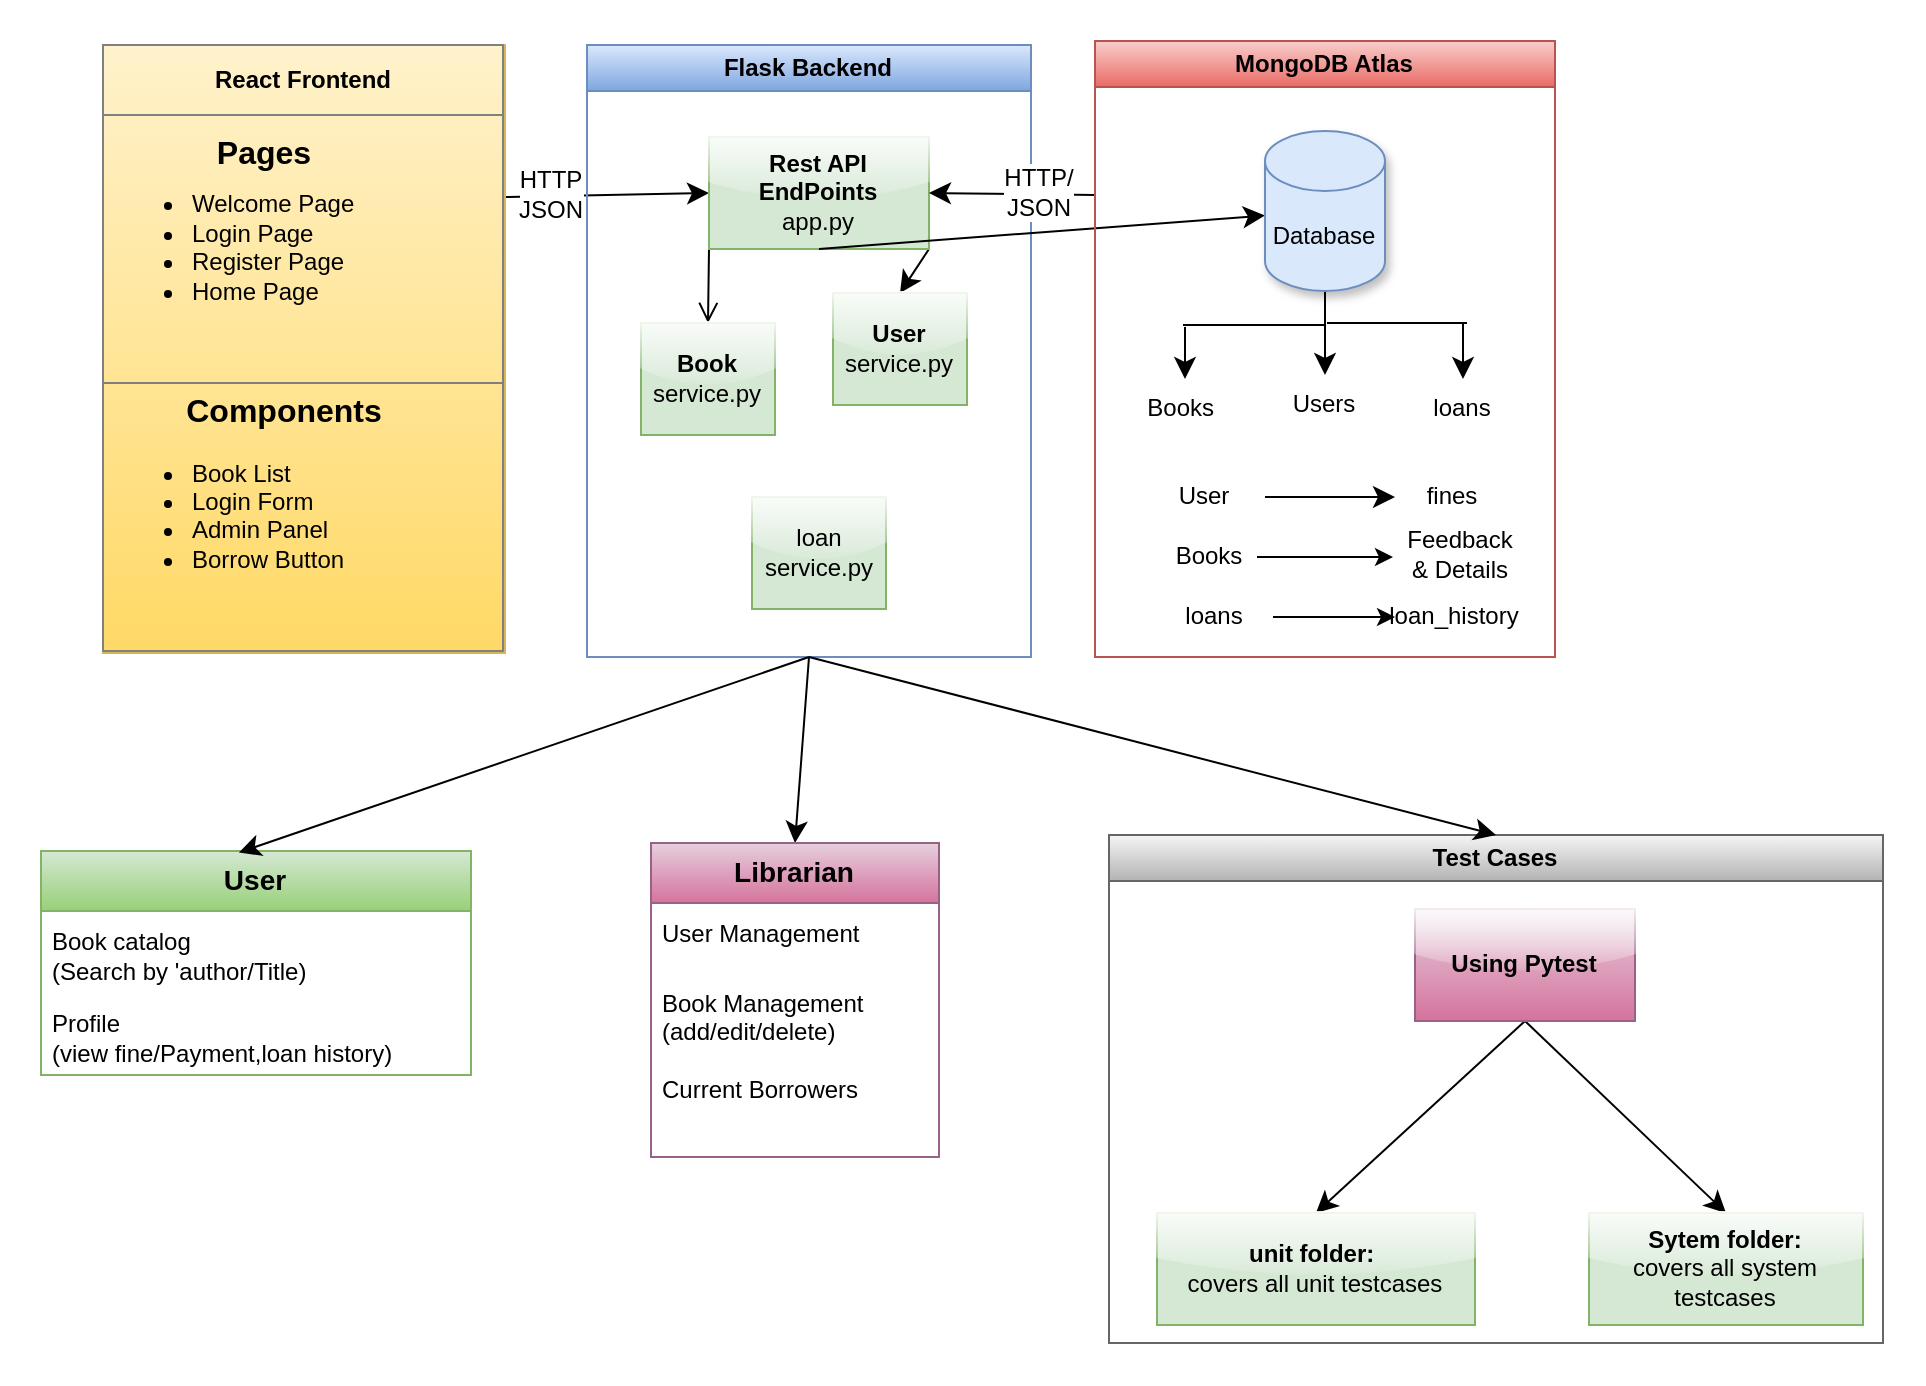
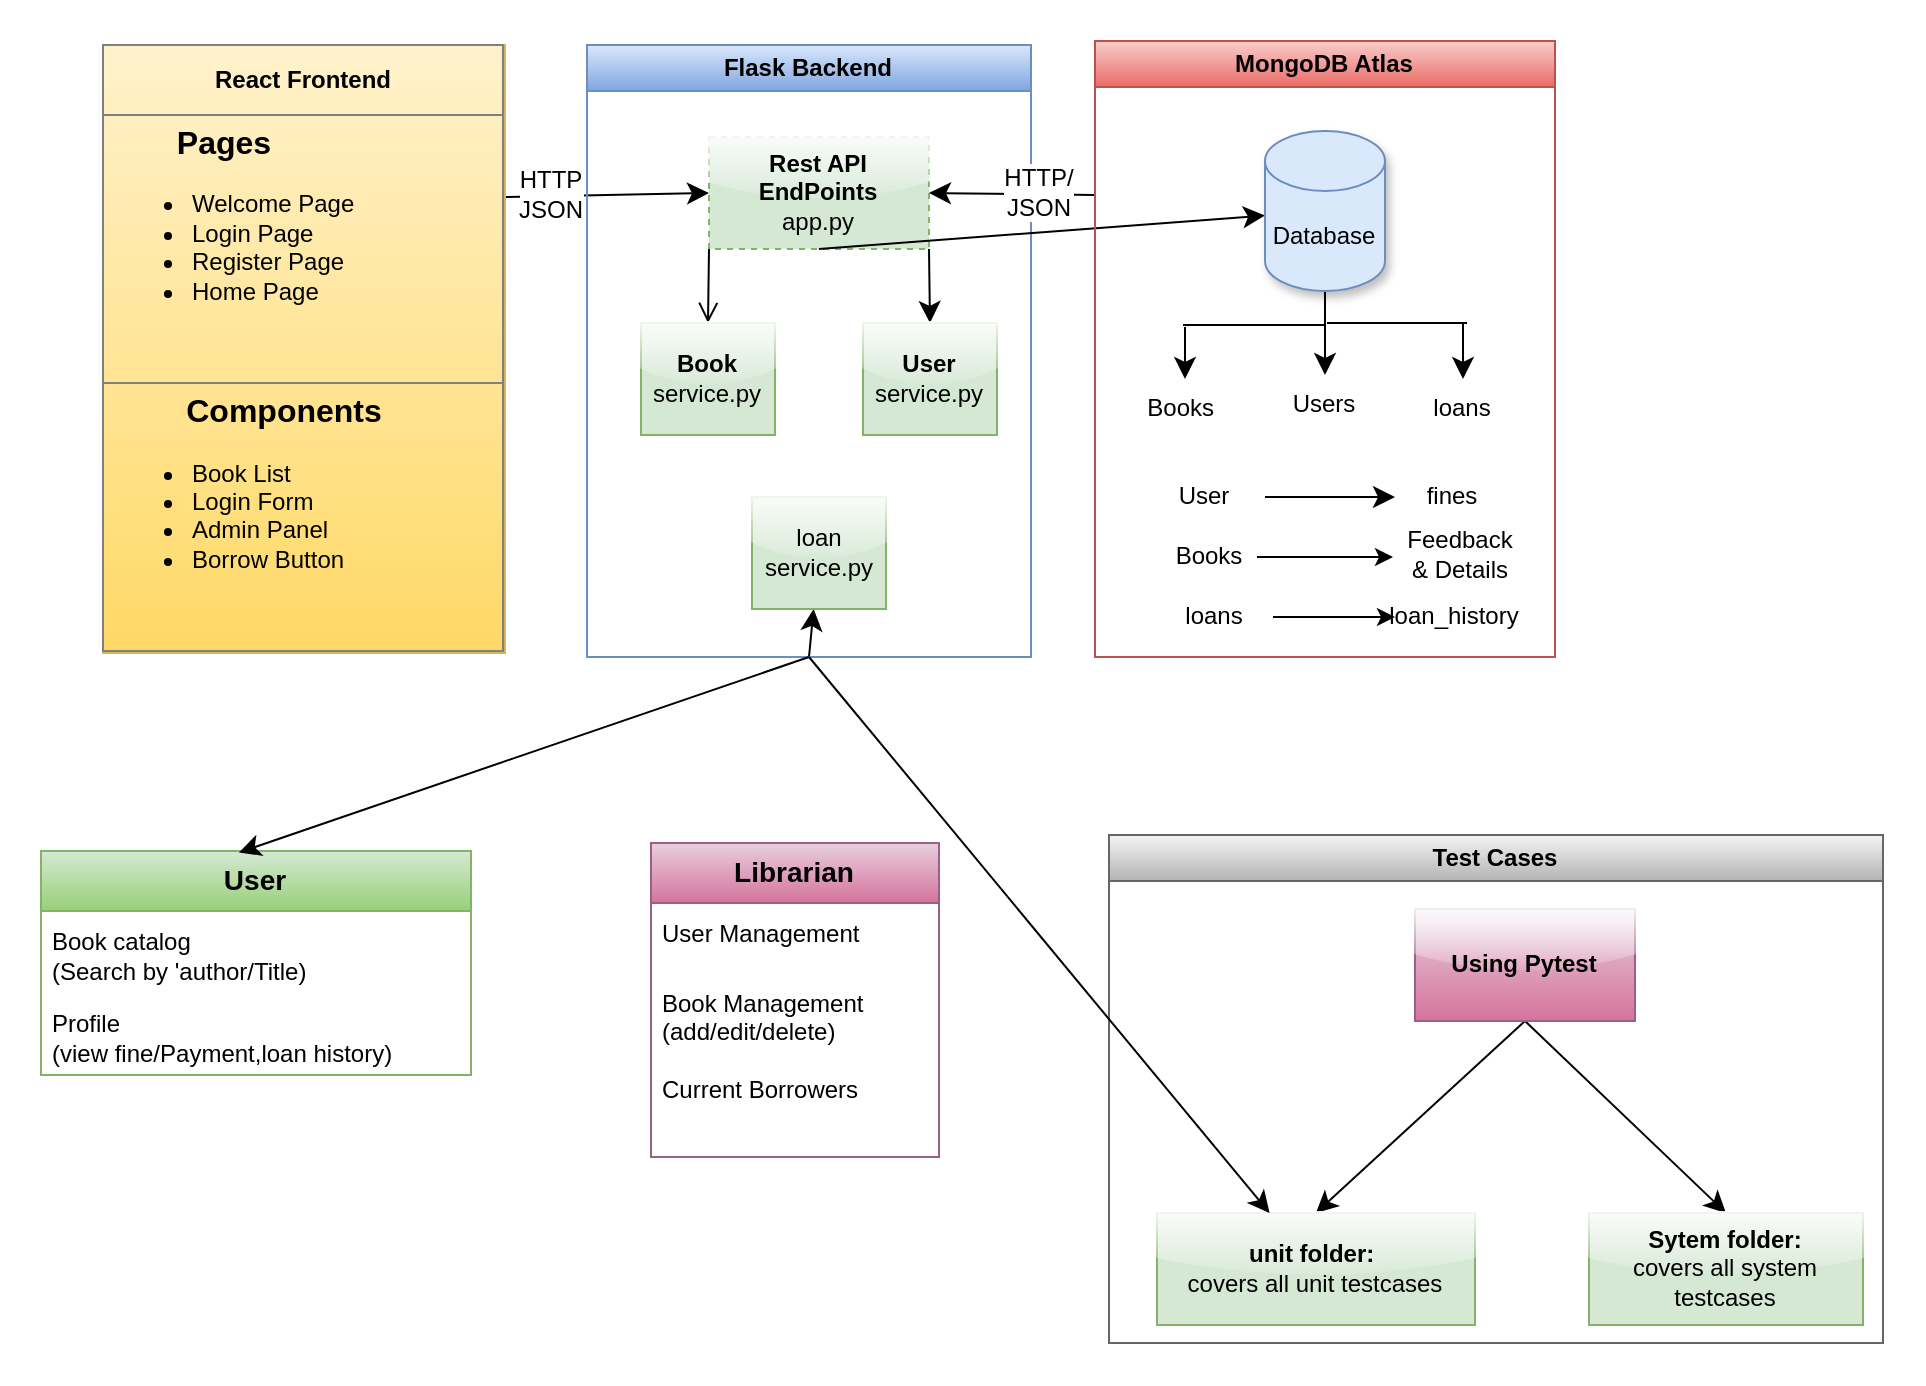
node "Pages": moved (265, 153) -> (225, 143)
node "Rest API EndPoints app.py": style solid -> dashed
node "User service.py": moved (900, 349) -> (930, 379)
edge "Flask Backend" -> "Librarian": now "Flask Backend" -> "loan service.py"
edge "Flask Backend" -> "Test Cases": now "Flask Backend" -> "unit folder: covers all unit testcases"
